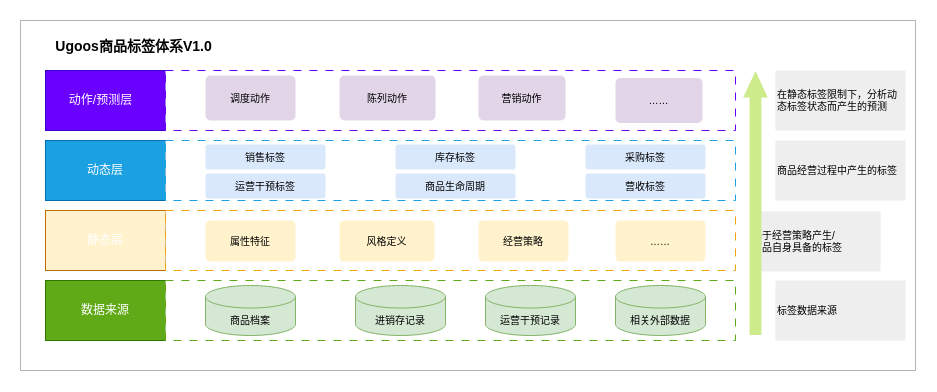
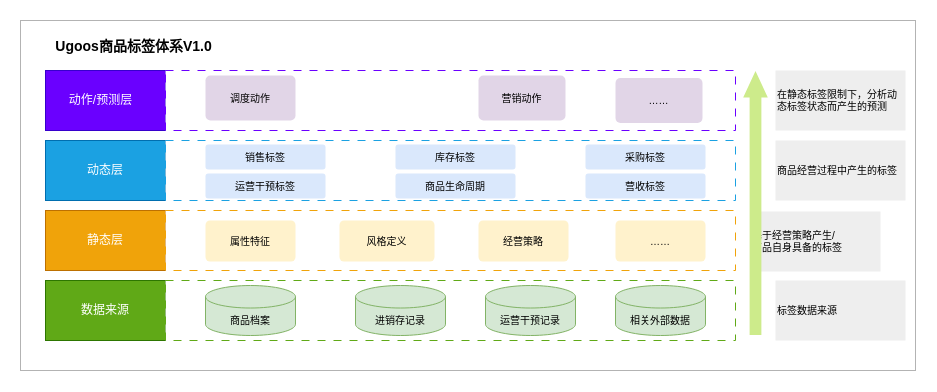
node "陈列动作": removed
node "静态层": fillcolor #fff2cc -> #f0a30a
